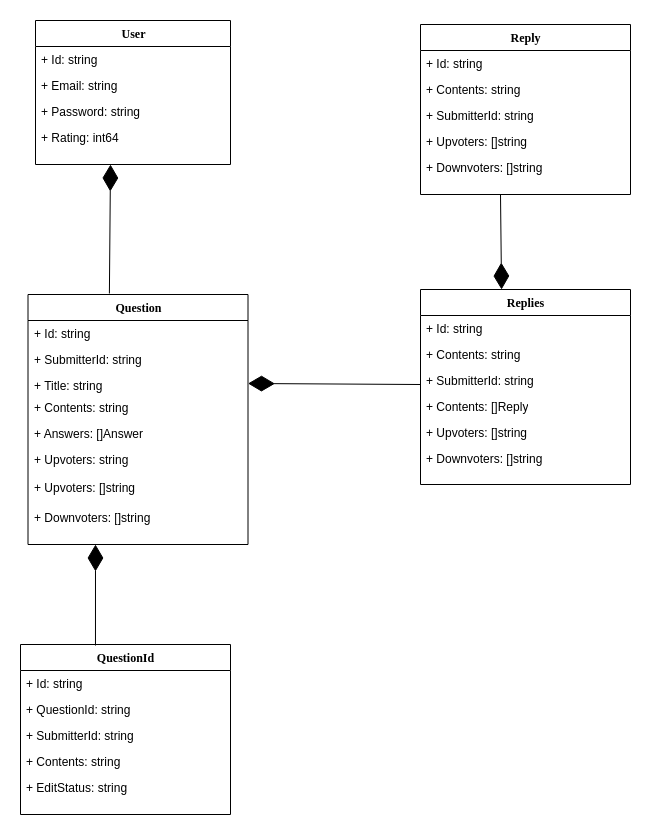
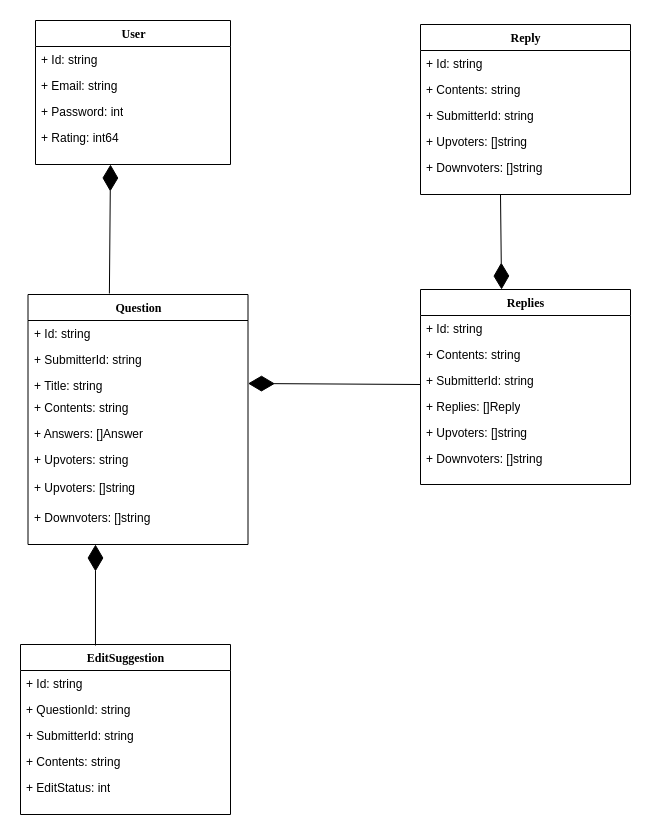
node "+ Password: string": label "+ Password: string" -> "+ Password: int"
node "+ Contents: []Reply": label "+ Contents: []Reply" -> "+ Replies: []Reply"
node "QuestionId": label "QuestionId" -> "EditSuggestion"
node "+ EditStatus: string": label "+ EditStatus: string" -> "+ EditStatus: int"
